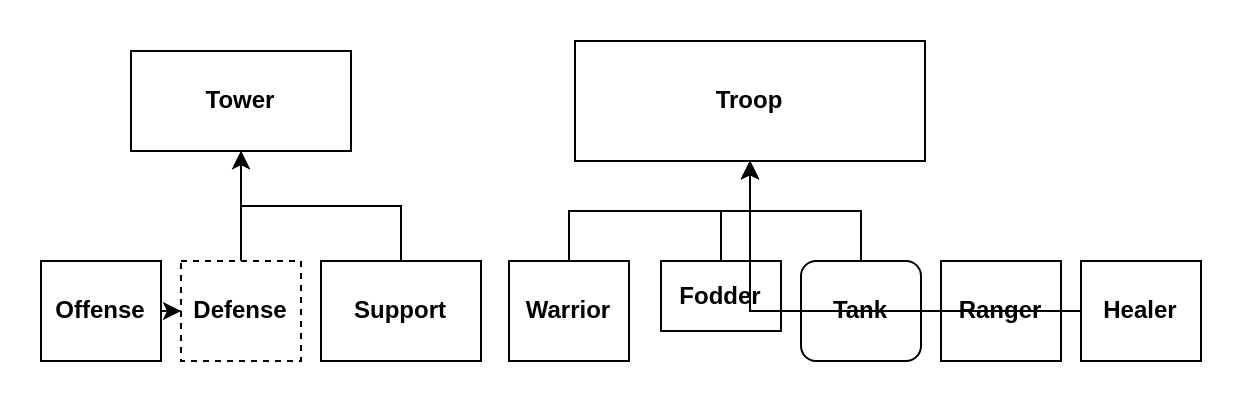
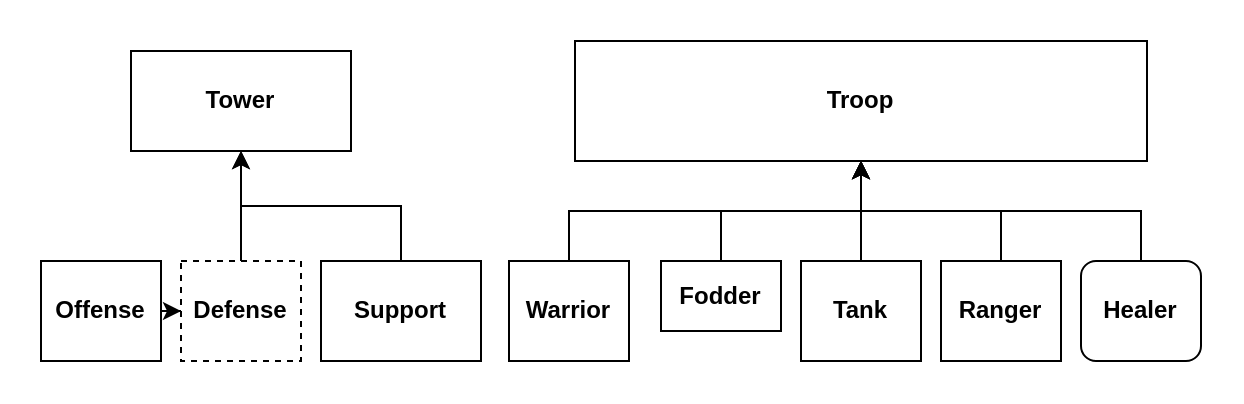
node "Troop": size 350x120 -> 572x120
node "Tank": shape rounded rectangle -> rectangle
node "Healer": shape rectangle -> rounded rectangle
